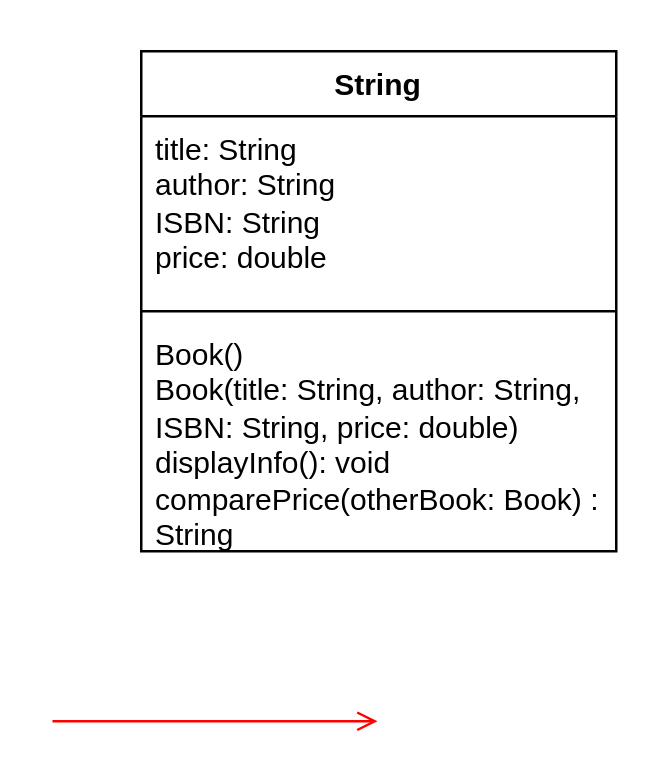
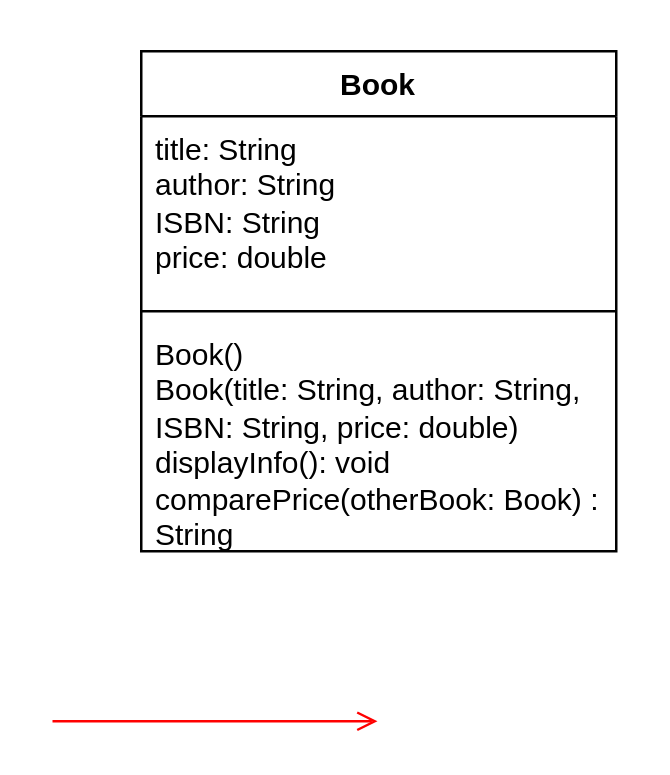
node "String": label "String" -> "Book"
